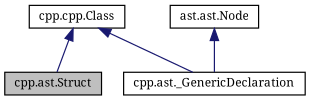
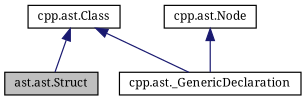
node "cpp.cpp.Class": label "cpp.cpp.Class" -> "cpp.ast.Class"
node "ast.ast.Node": label "ast.ast.Node" -> "cpp.ast.Node"
node "cpp.ast.Struct": label "cpp.ast.Struct" -> "ast.ast.Struct"
